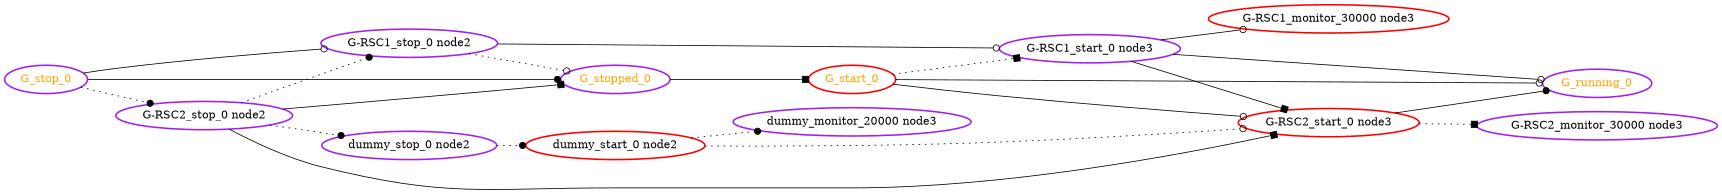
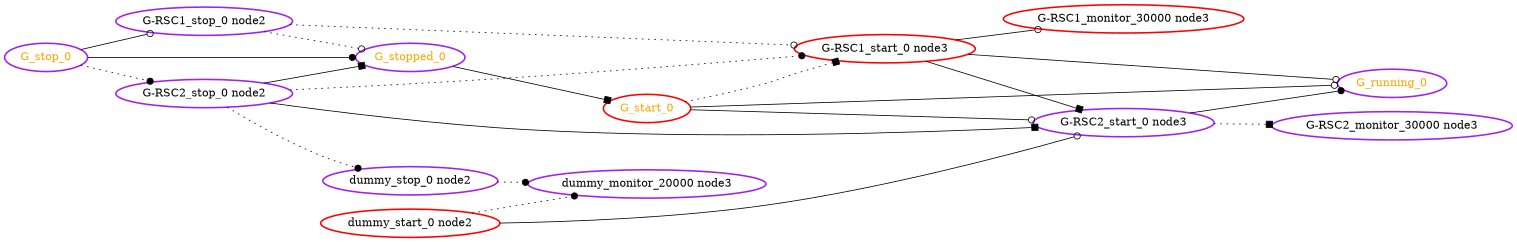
edge "G-RSC1_stop_0 node2" -> "G-RSC1_start_0 node3": style solid -> dotted
node "G-RSC1_start_0 node3": color purple -> red
edge "G-RSC2_stop_0 node2" -> "G-RSC1_stop_0 node2": now "G-RSC2_stop_0 node2" -> "G-RSC1_start_0 node3"
node "G-RSC2_start_0 node3": color red -> purple
edge "dummy_start_0 node2" -> "G-RSC2_start_0 node3": style dotted -> solid
edge "dummy_stop_0 node2" -> "dummy_start_0 node2": now "dummy_stop_0 node2" -> "dummy_monitor_20000 node3"
